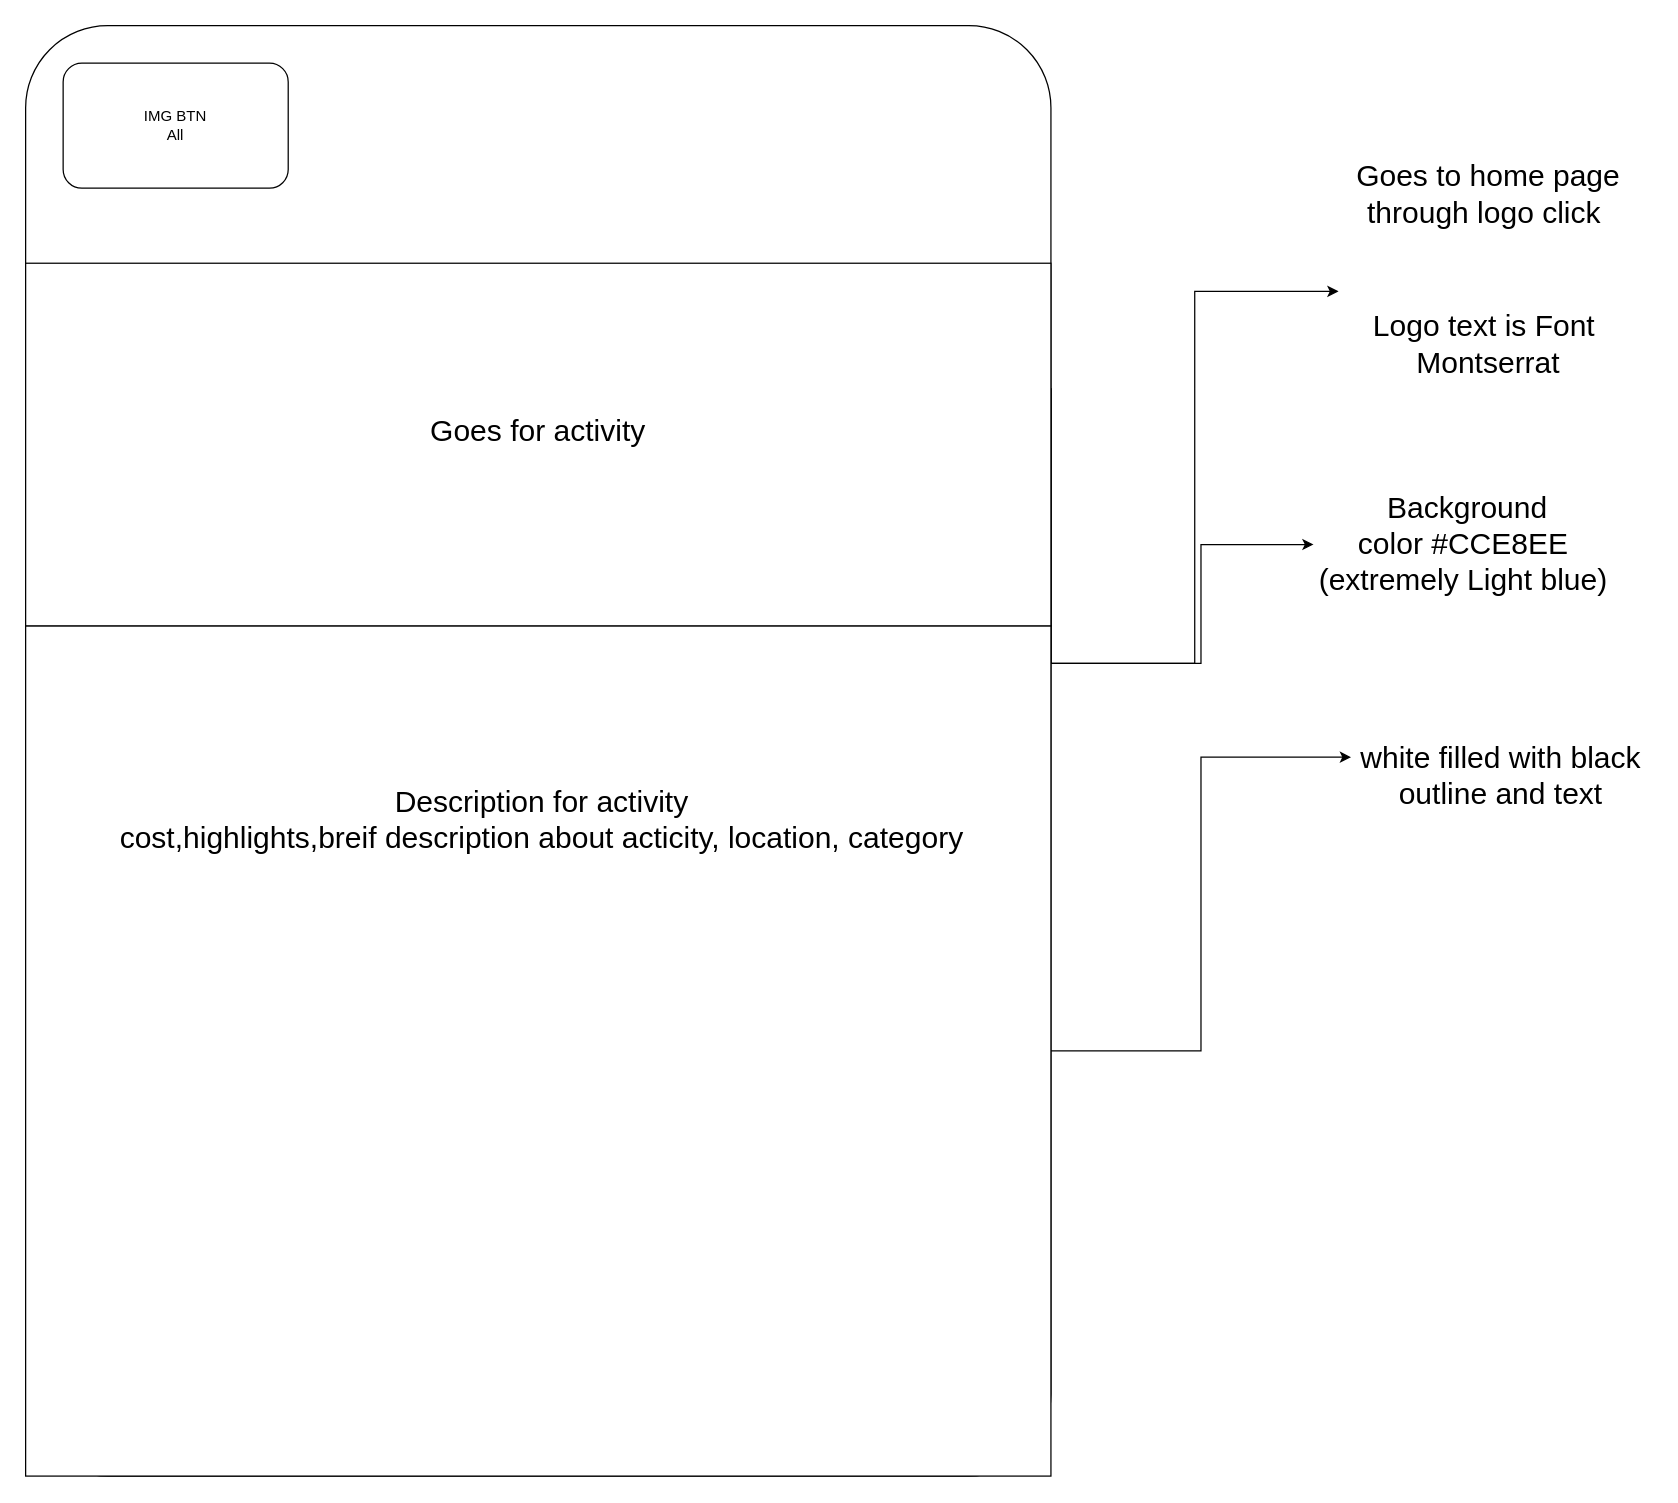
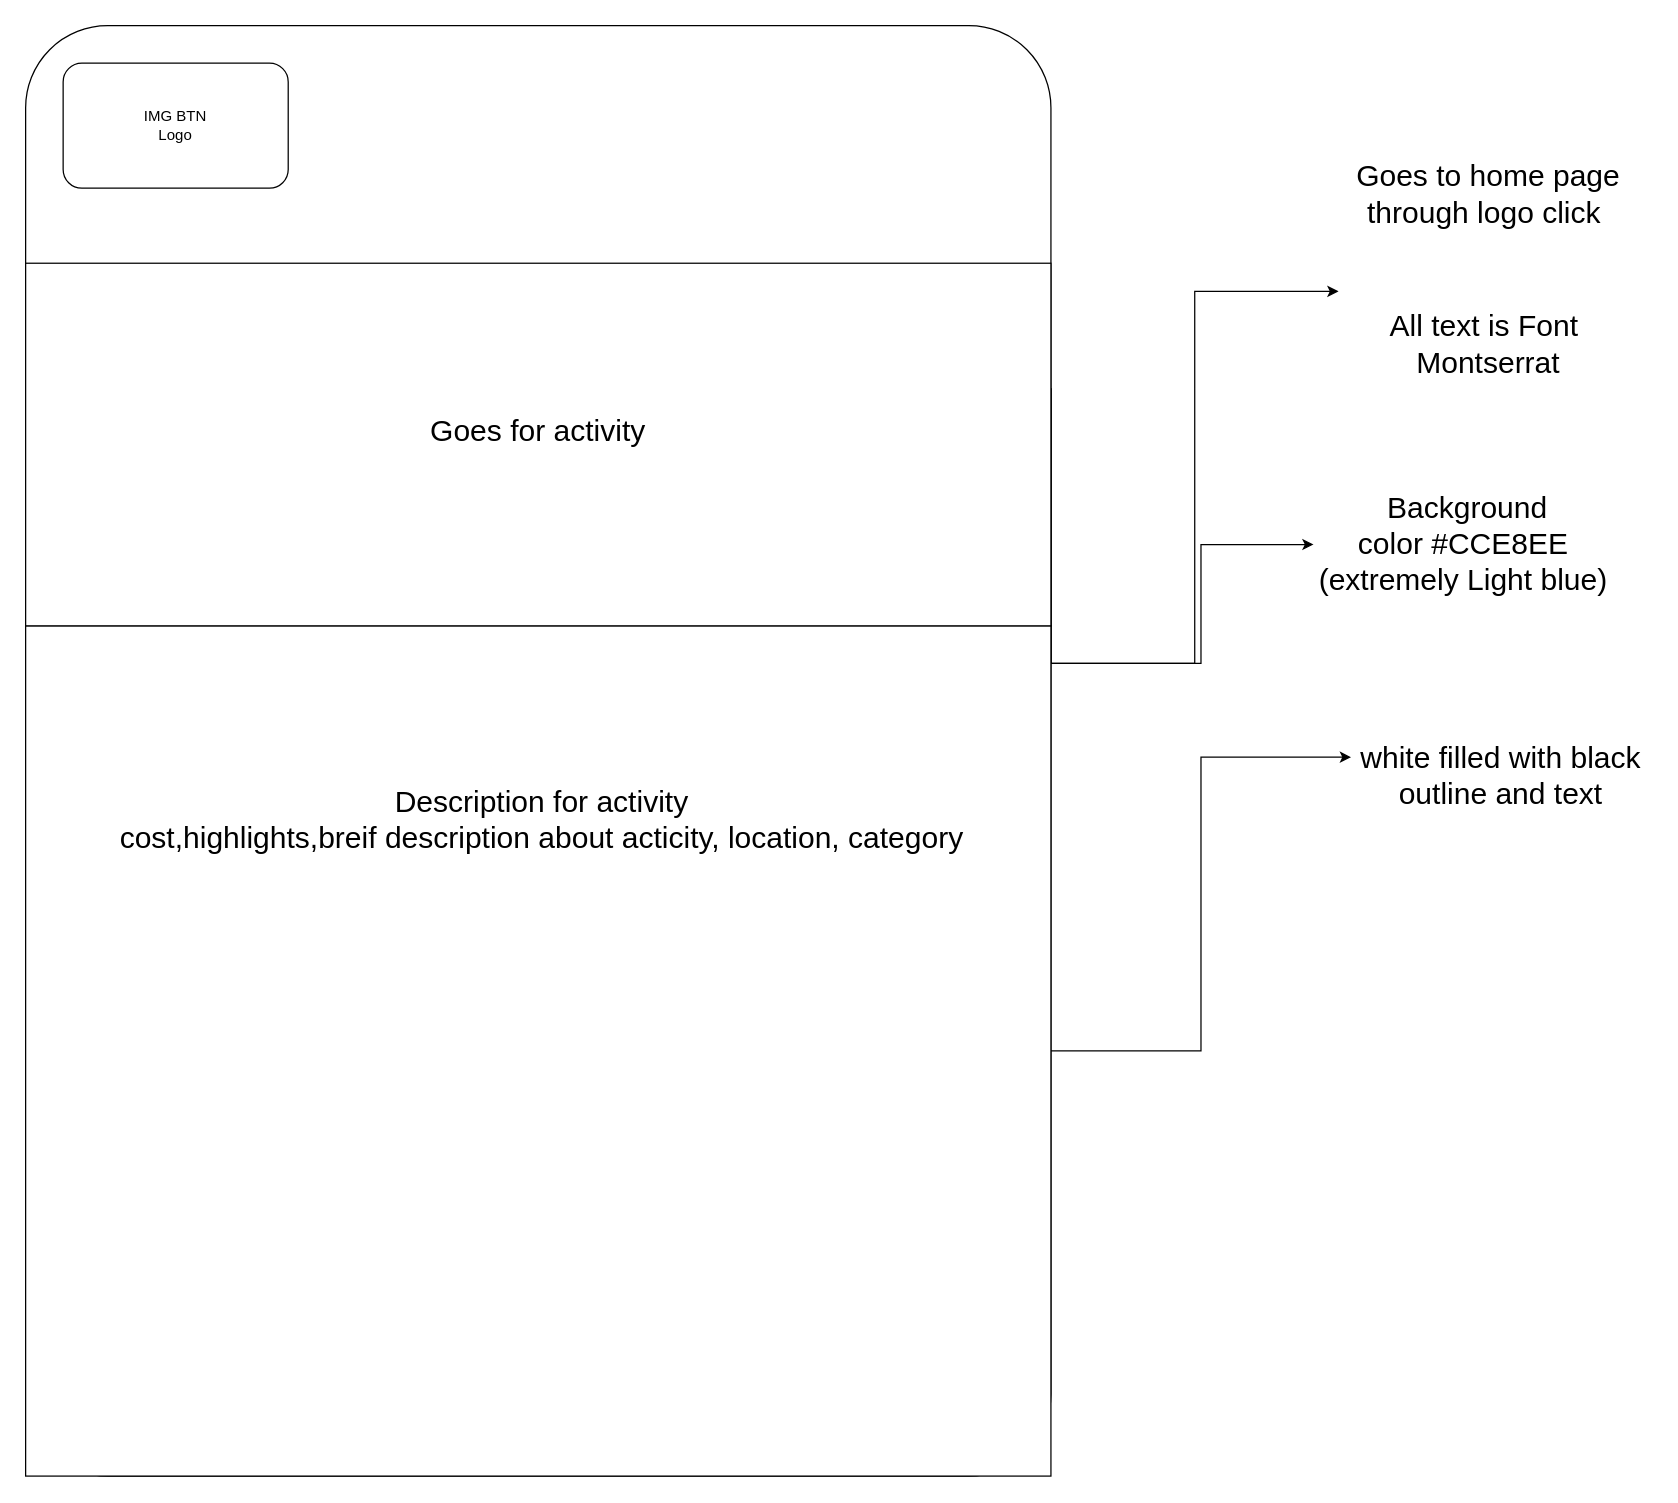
node "IMG BTN All": label "IMG BTN All" -> "IMG BTN Logo"
node "Logo text is Font Montserrat": label "Logo text is Font Montserrat" -> "All text is Font Montserrat"
